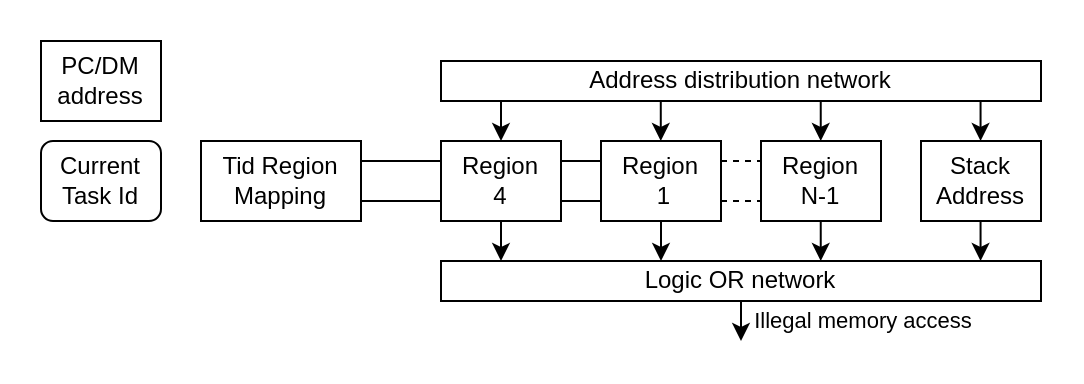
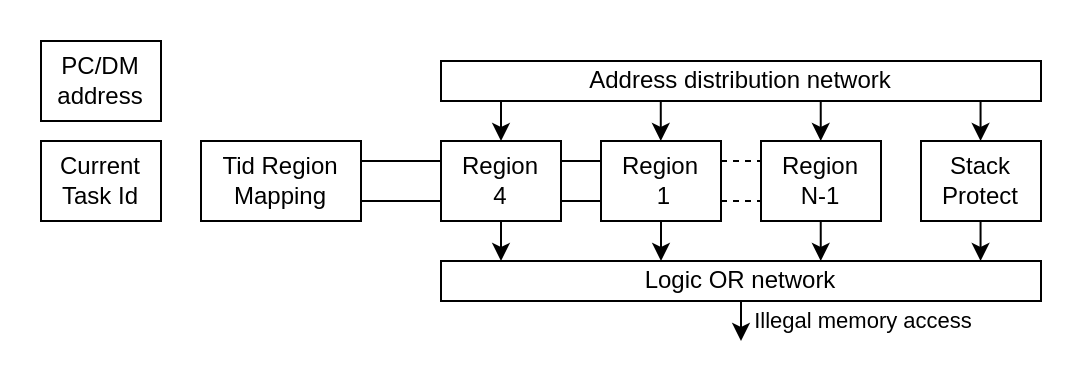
node "Current Task Id": shape rounded rectangle -> rectangle
node "Stack Address": label "Stack Address" -> "Stack Protect"
